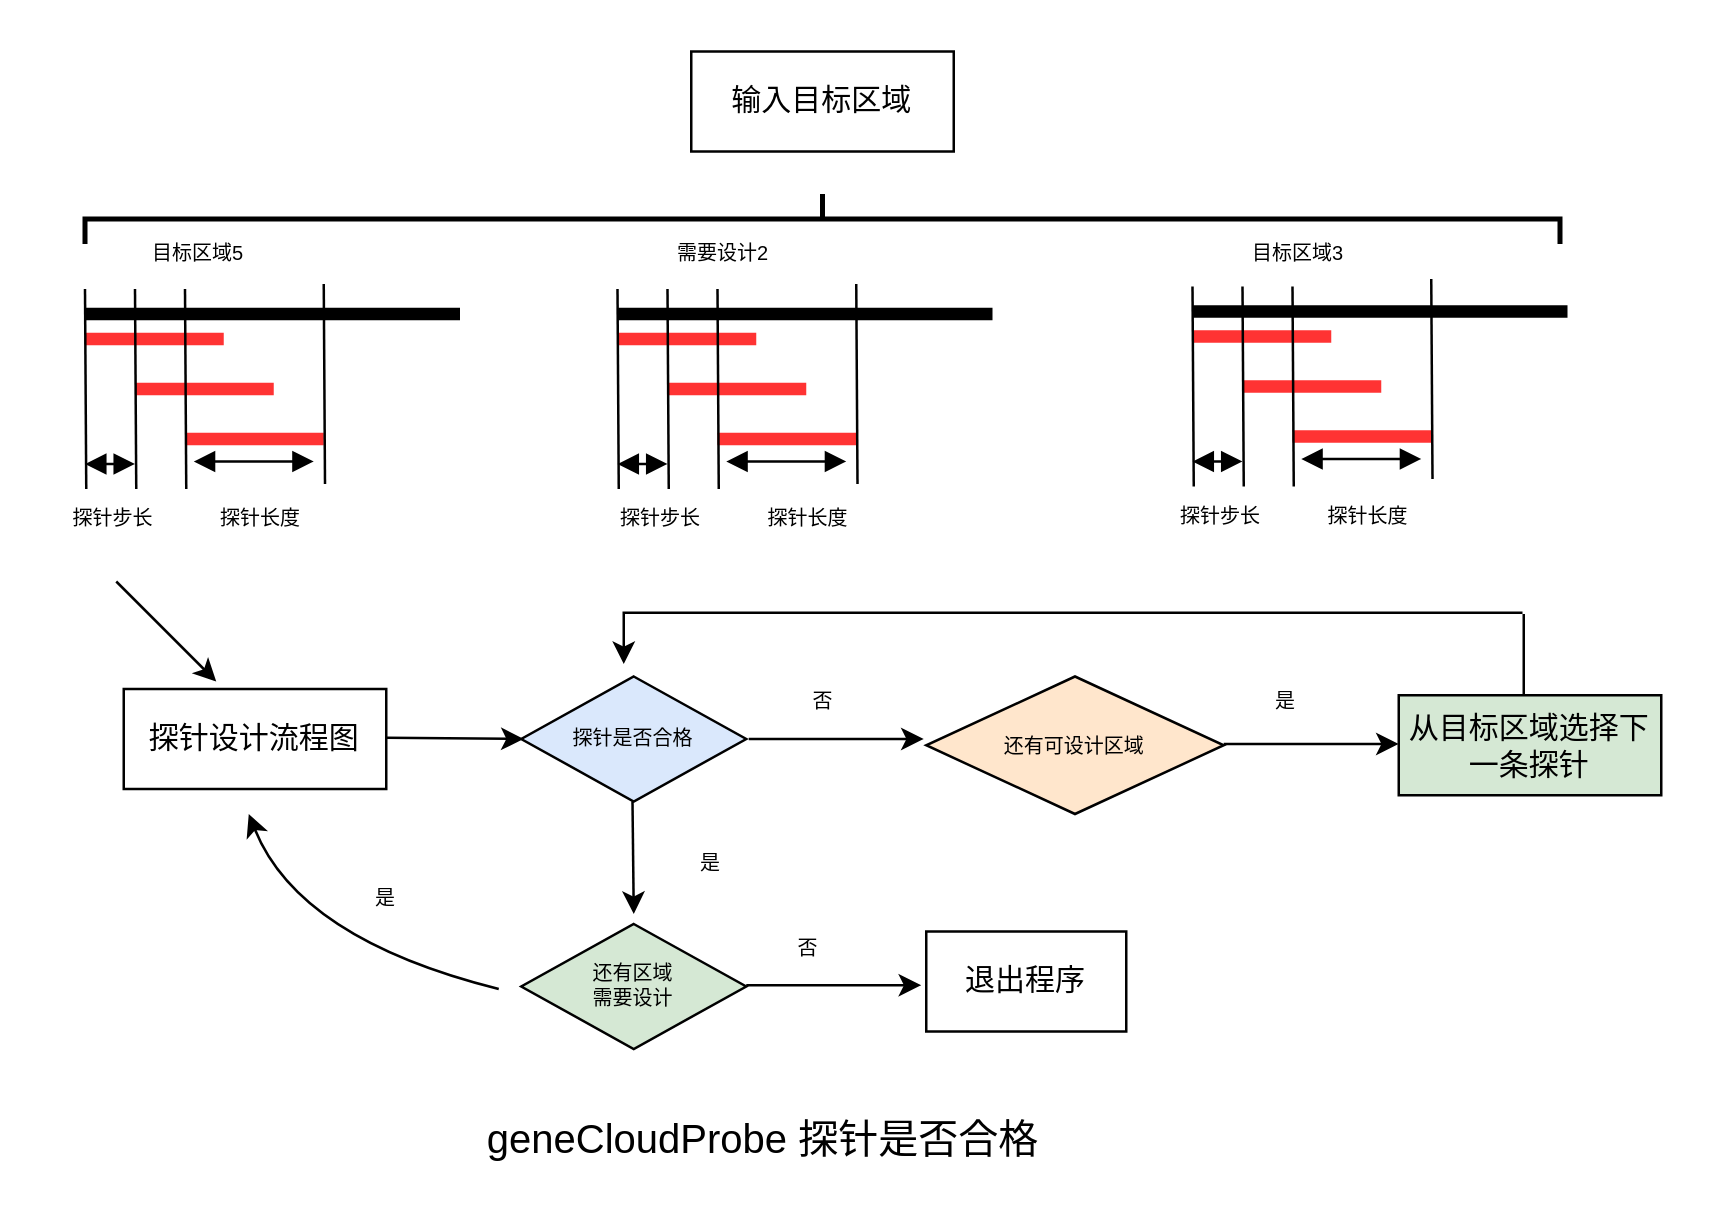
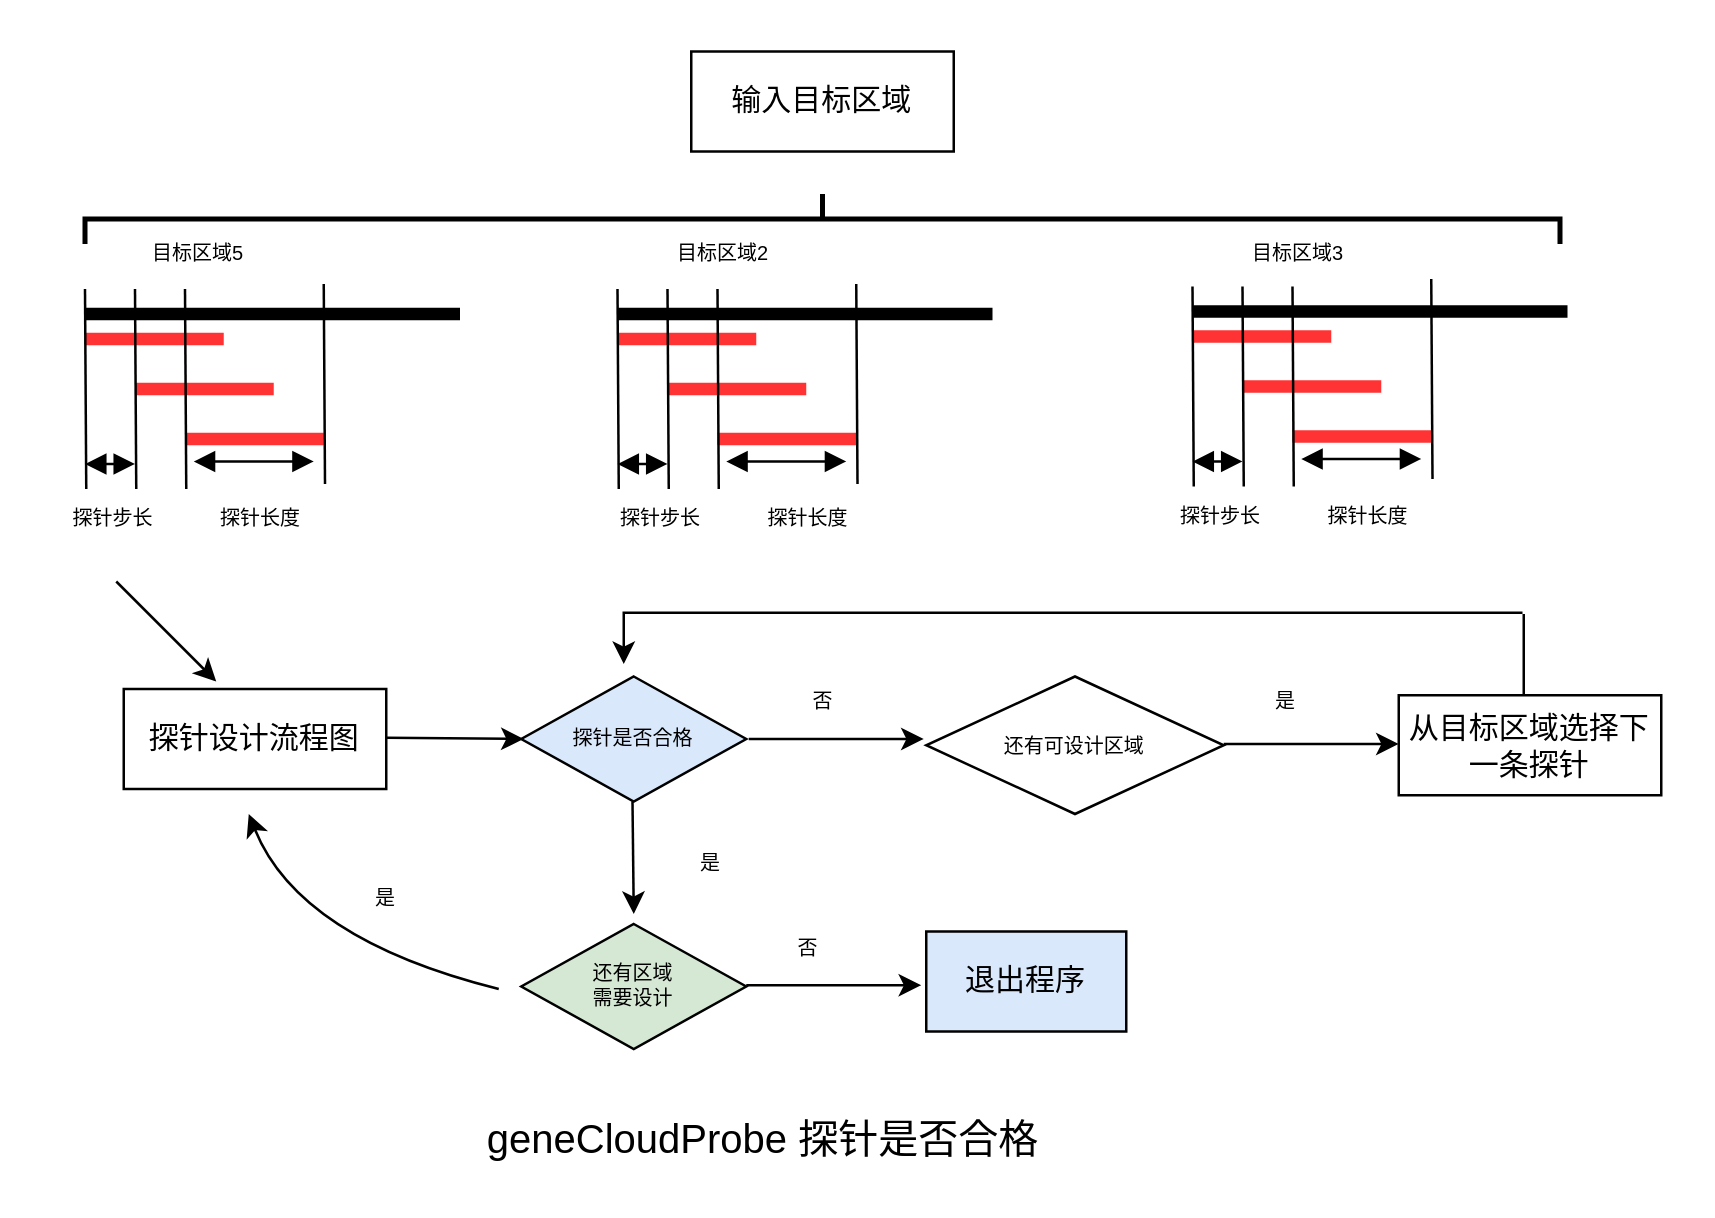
node "需要设计2": label "需要设计2" -> "目标区域2"
node "还有可设计区域": fillcolor #ffe6cc -> #ffffff
node "从目标区域选择下一条探针": fillcolor #d5e8d4 -> #ffffff
node "退出程序": fillcolor #ffffff -> #dae8fc
